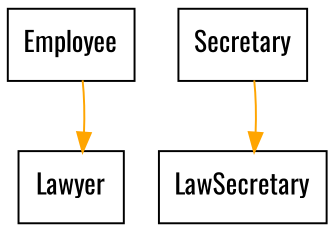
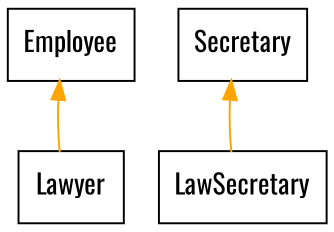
edge "Employee" -> "Lawyer": reversed
edge "Secretary" -> "LawSecretary": reversed
